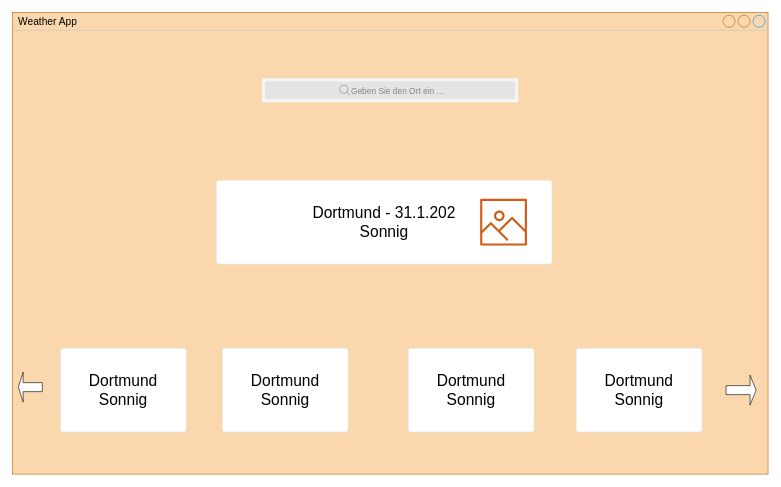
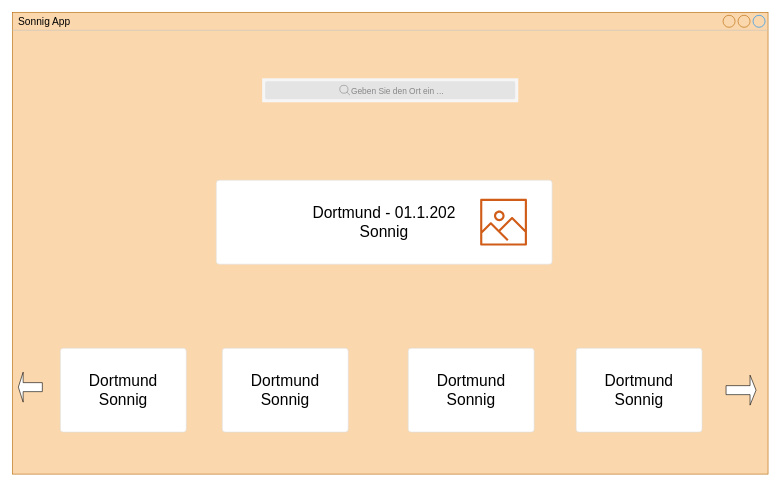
node "Weather App": label "Weather App" -> "Sonnig App"
node "Dortmund - 31.1.202 Sonnig": label "Dortmund - 31.1.202 Sonnig" -> "Dortmund - 01.1.202 Sonnig"
